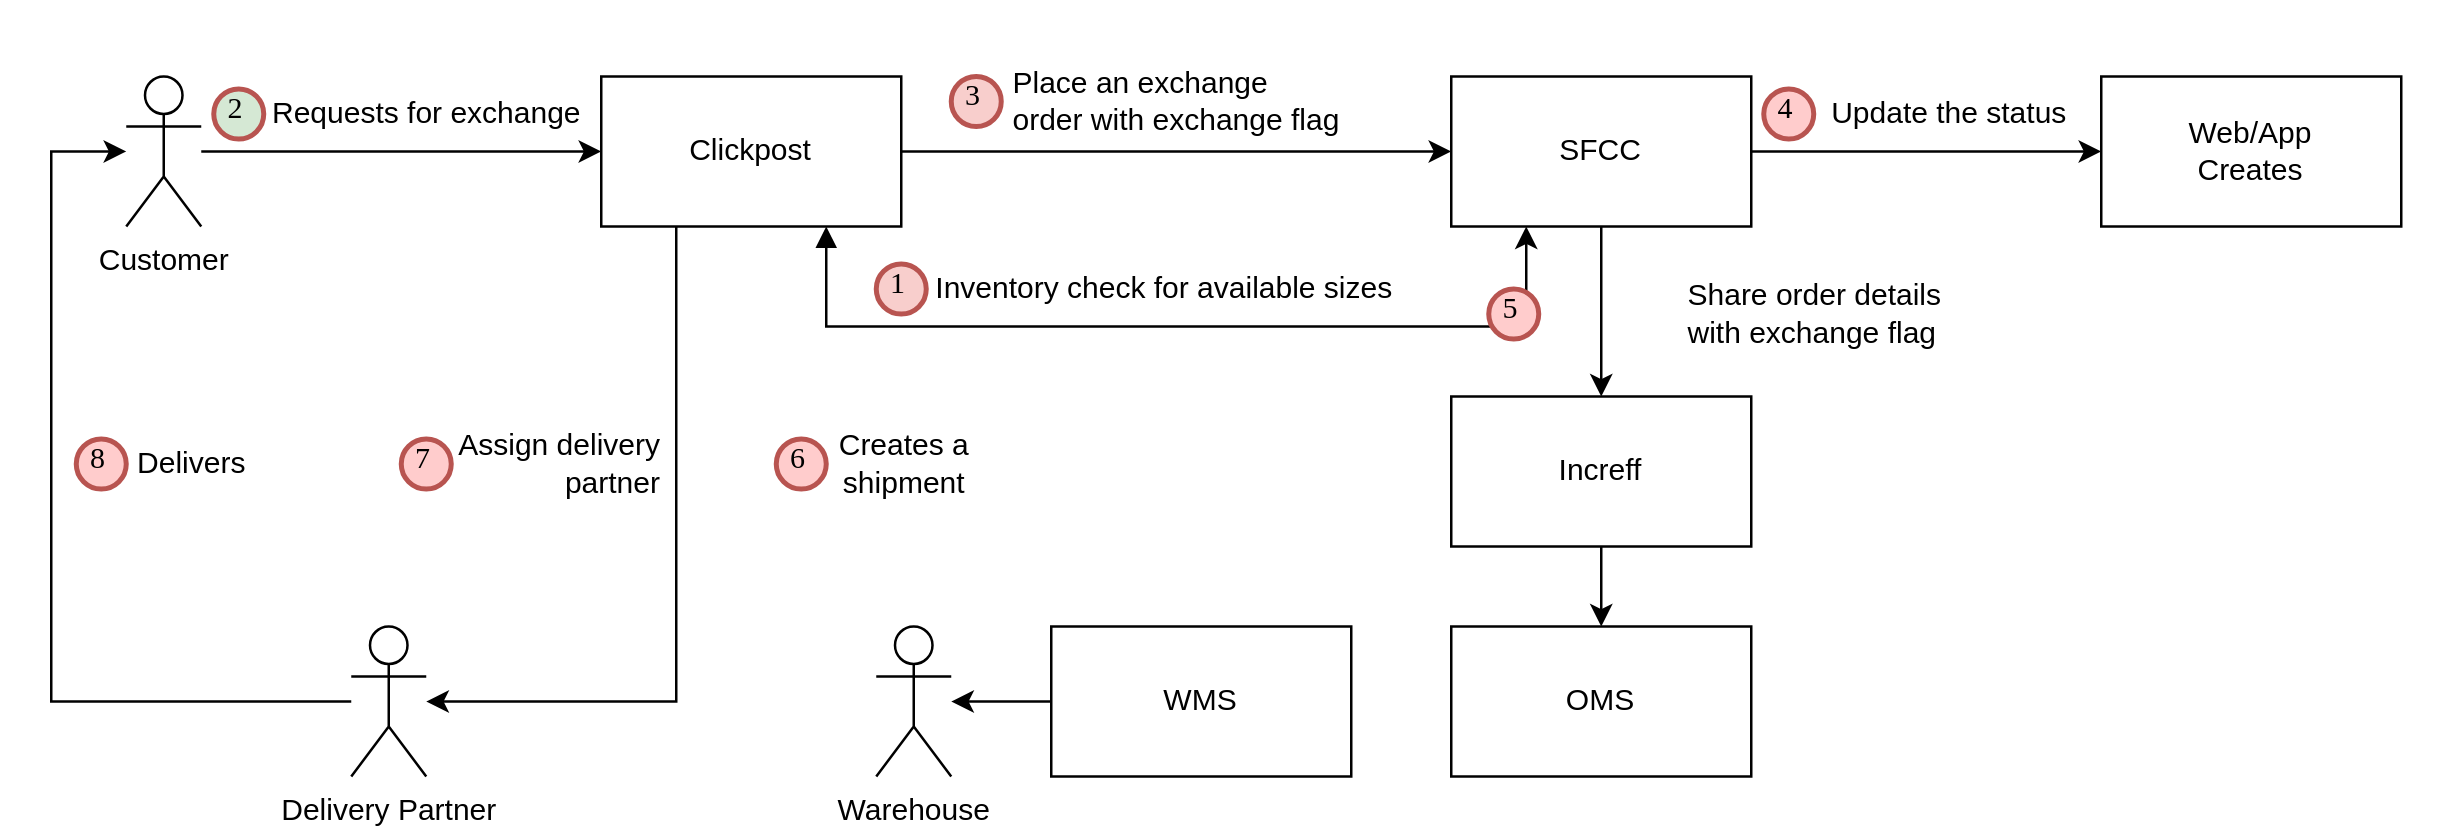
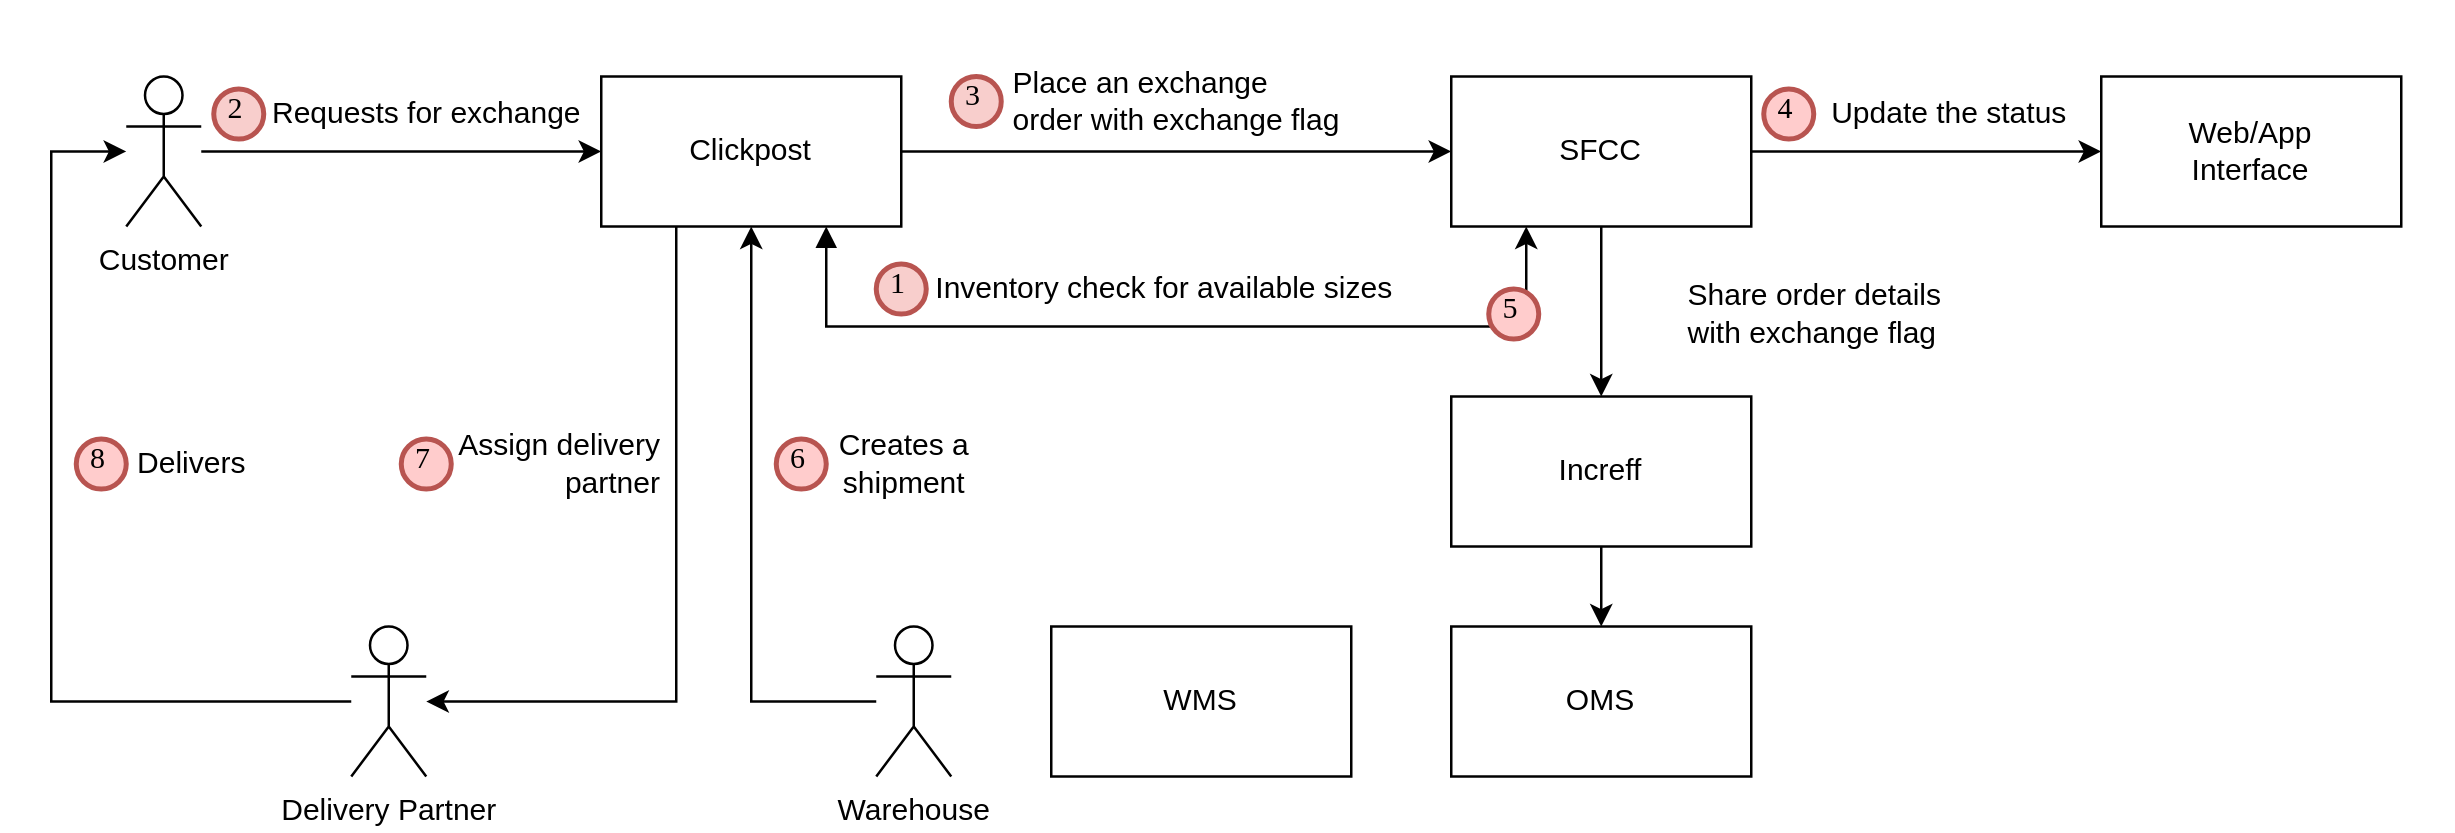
node "2": fillcolor #d5e8d4 -> #f8cecc
node "Web/App Creates": label "Web/App Creates" -> "Web/App Interface"
edge "Warehouse" -> "Clickpost": added
edge "WMS" -> "Warehouse": removed
